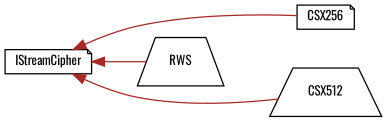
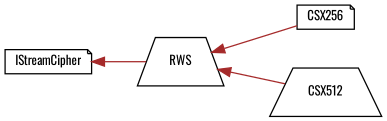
edge "CSX256" -> "IStreamCipher": now "CSX256" -> "RWS"
edge "CSX512" -> "IStreamCipher": now "CSX512" -> "RWS"
